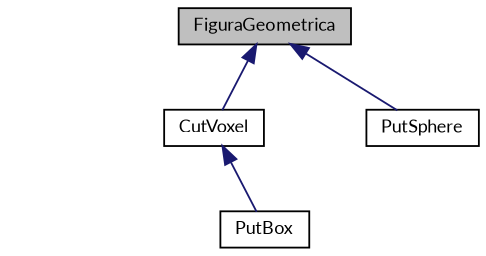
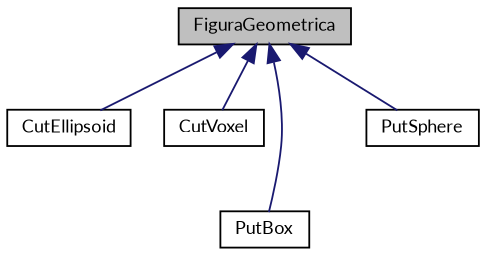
node "CutEllipsoid": added
edge "PutBox" -> "CutVoxel": now "PutBox" -> "FiguraGeometrica"
